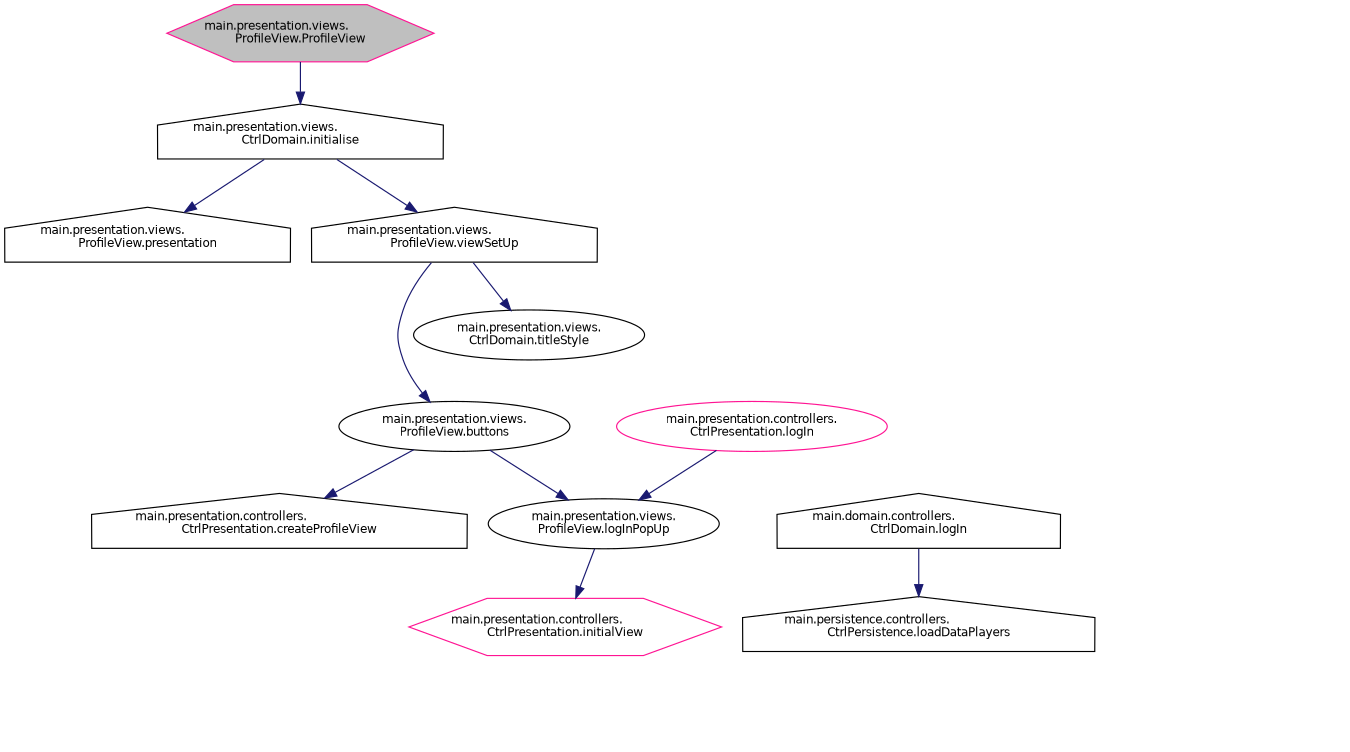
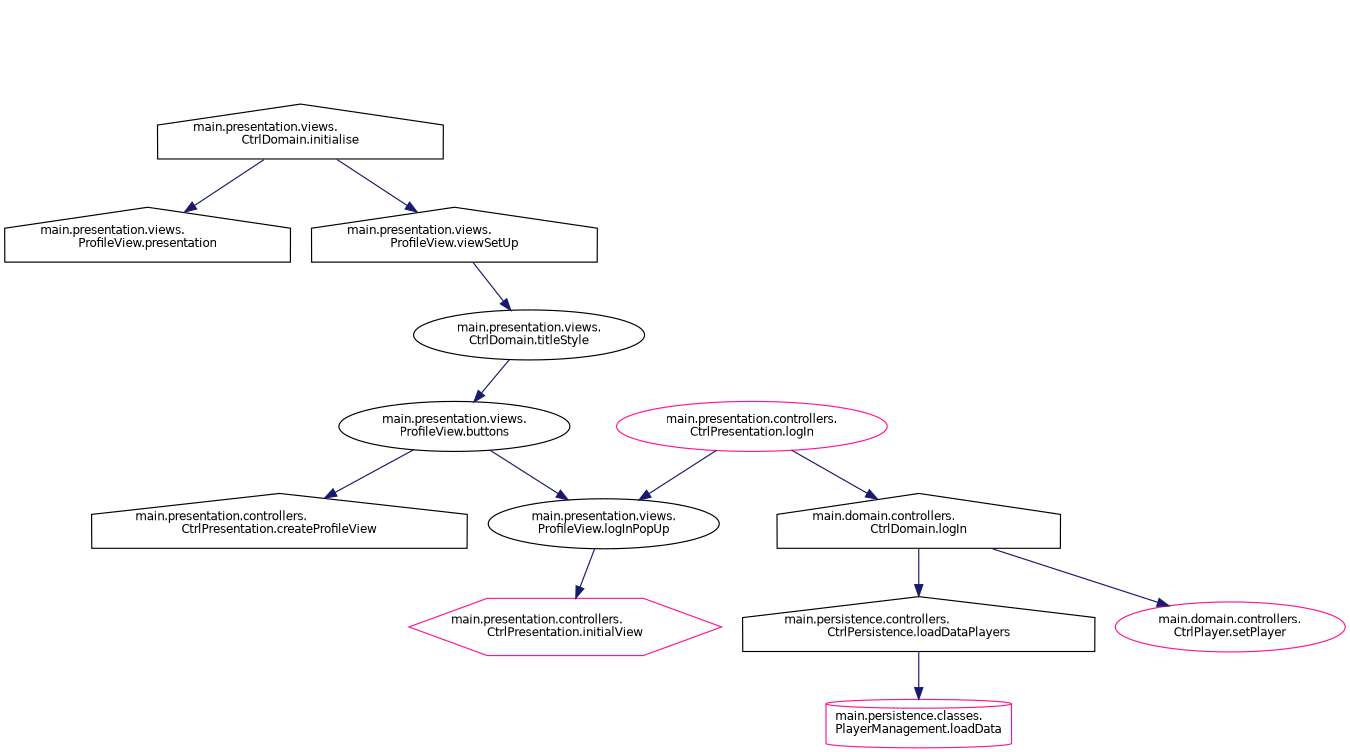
node "main.presentation.views. ProfileView.ProfileView": removed
edge "main.presentation.views. ProfileView.viewSetUp" -> "main.presentation.views. ProfileView.buttons": now "main.presentation.views. CtrlDomain.titleStyle" -> "main.presentation.views. ProfileView.buttons"
edge "main.presentation.controllers. CtrlPresentation.logIn" -> "main.domain.controllers. CtrlDomain.logIn": added
node "main.domain.controllers. CtrlPlayer.setPlayer": added
node "main.persistence.classes. PlayerManagement.loadData": added
